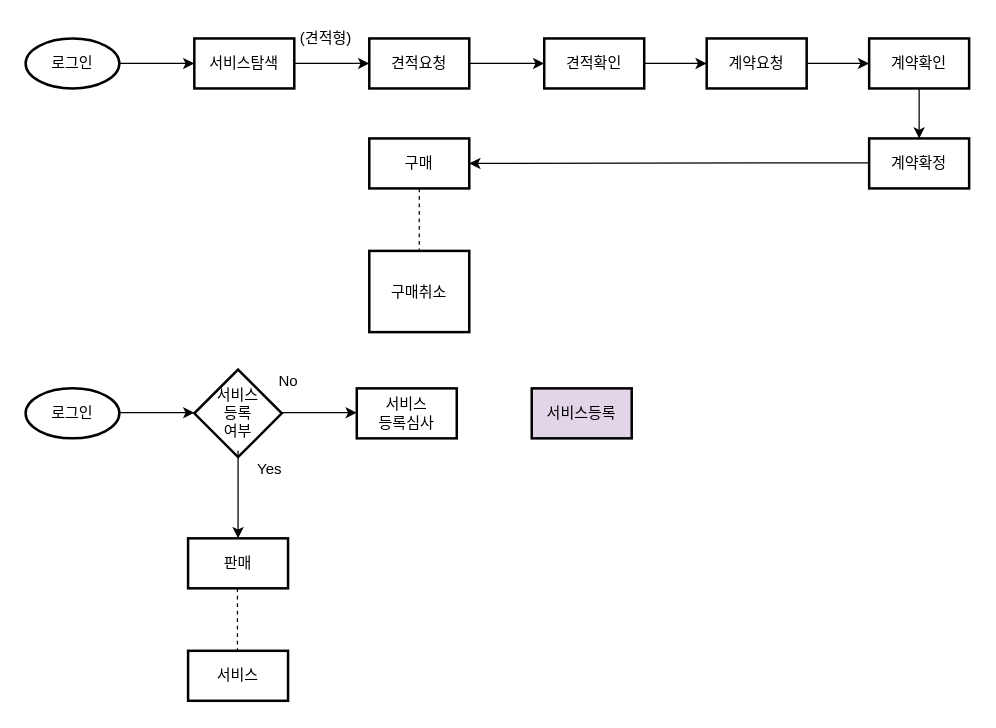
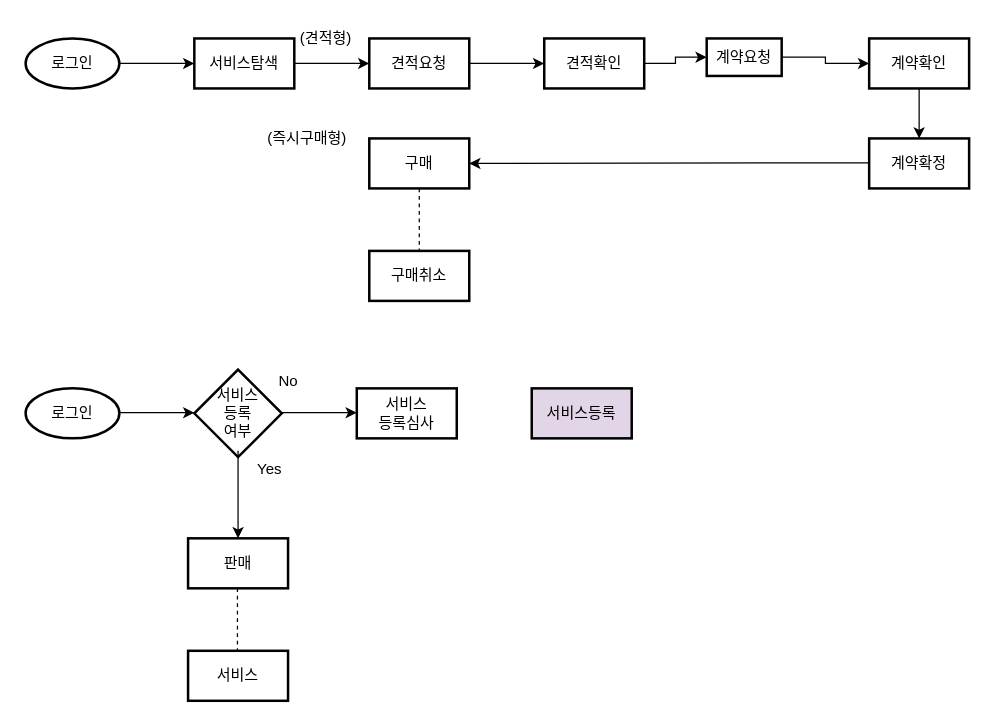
node "계약요청": size 100x50 -> 75x38
node "(즉시구매형)": added
node "구매취소": size 100x81 -> 100x50
